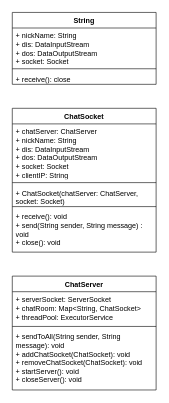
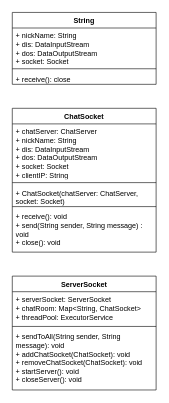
node "ChatServer": label "ChatServer" -> "ServerSocket"
